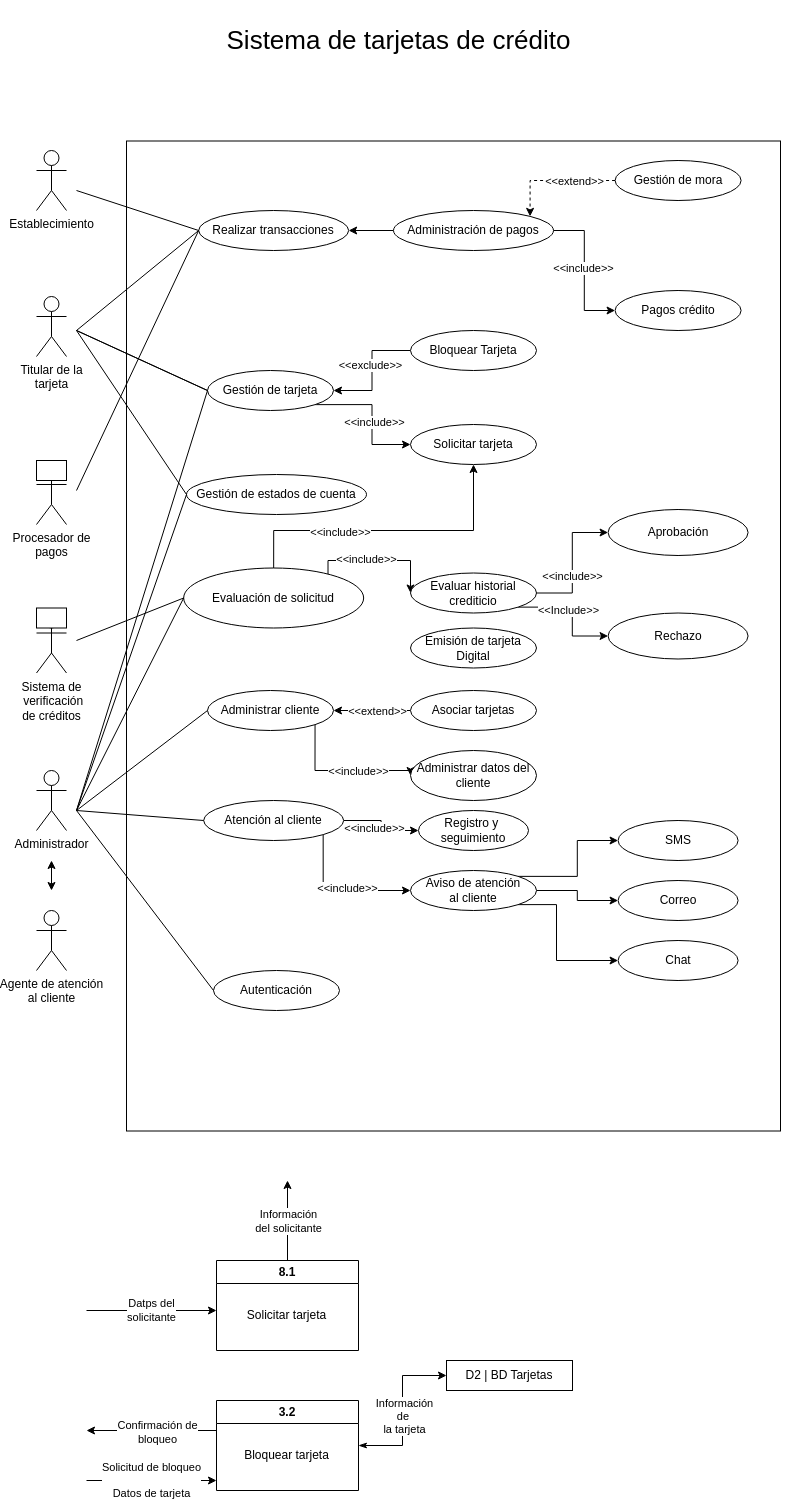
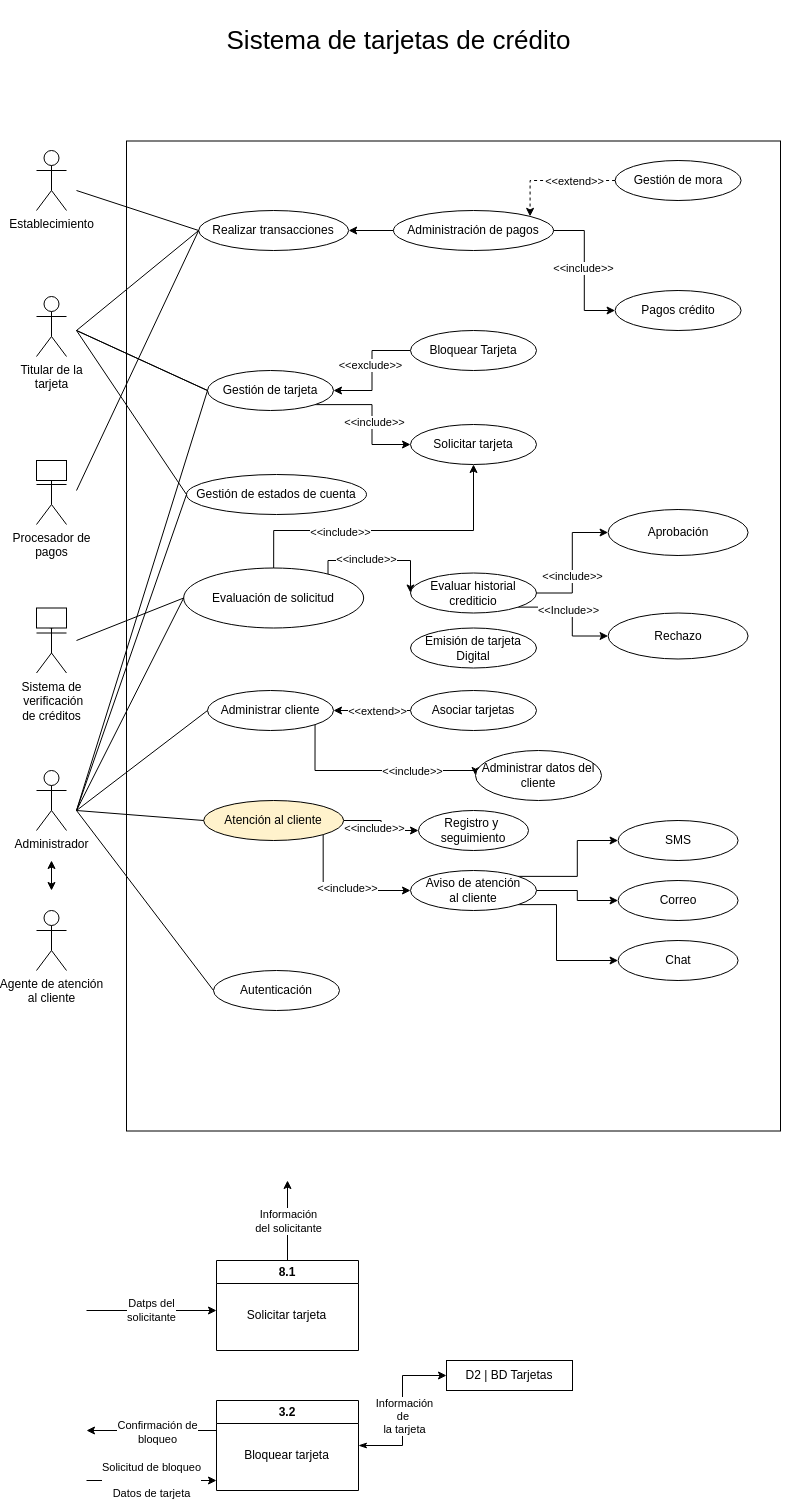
node "Administrar datos del cliente": moved (474, 776) -> (539, 776)
node "Atención al cliente": fillcolor #ffffff -> #fff2cc
